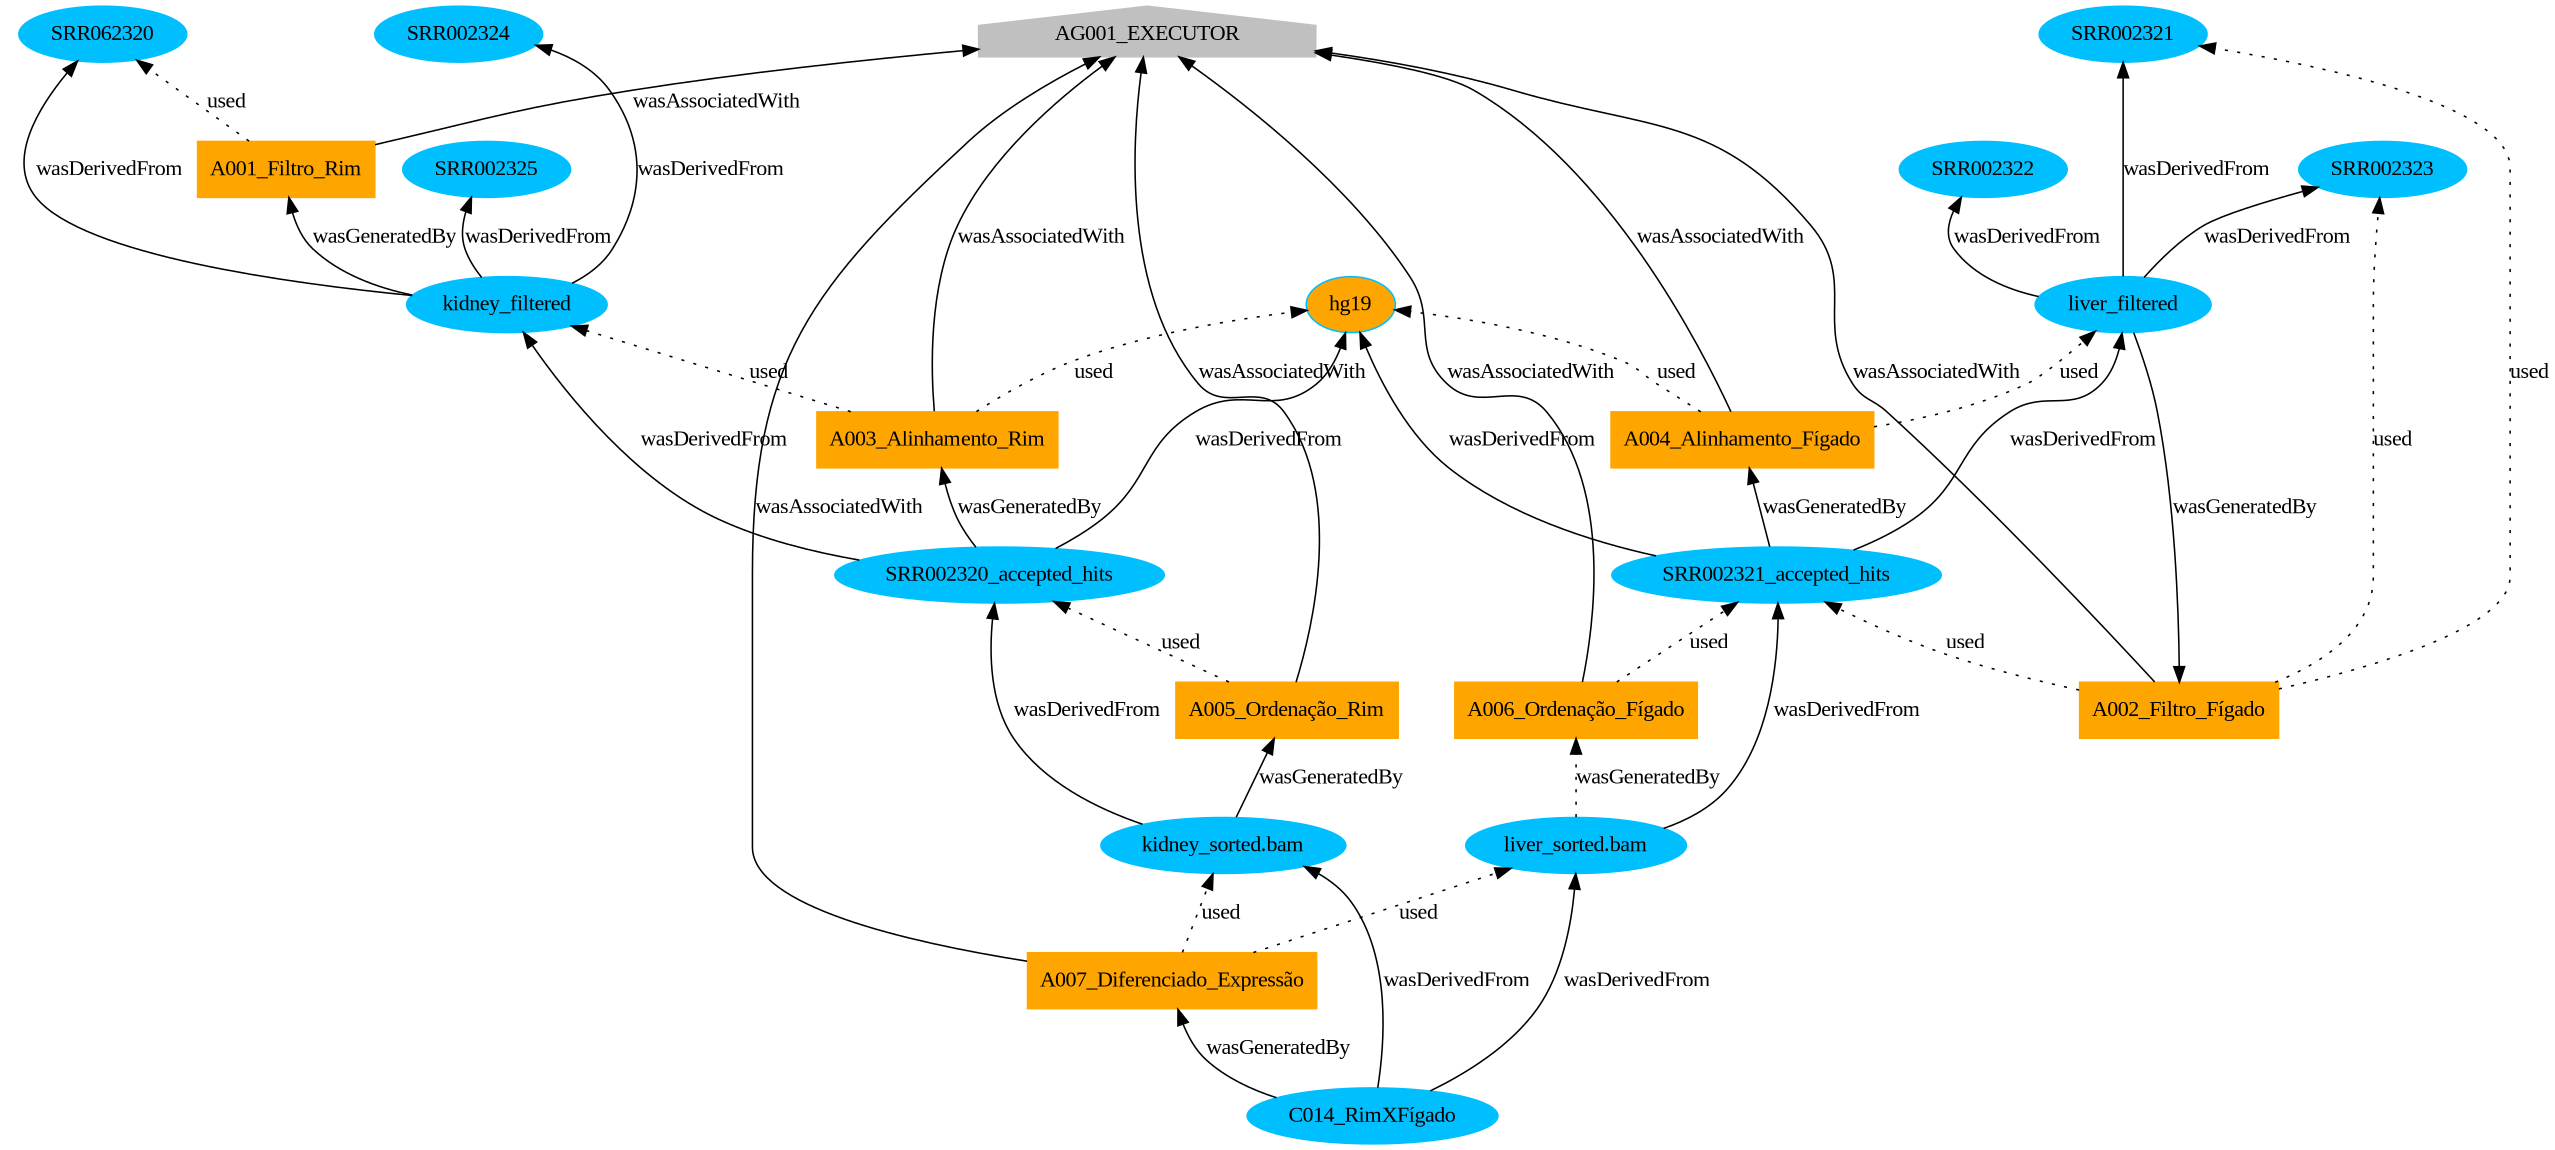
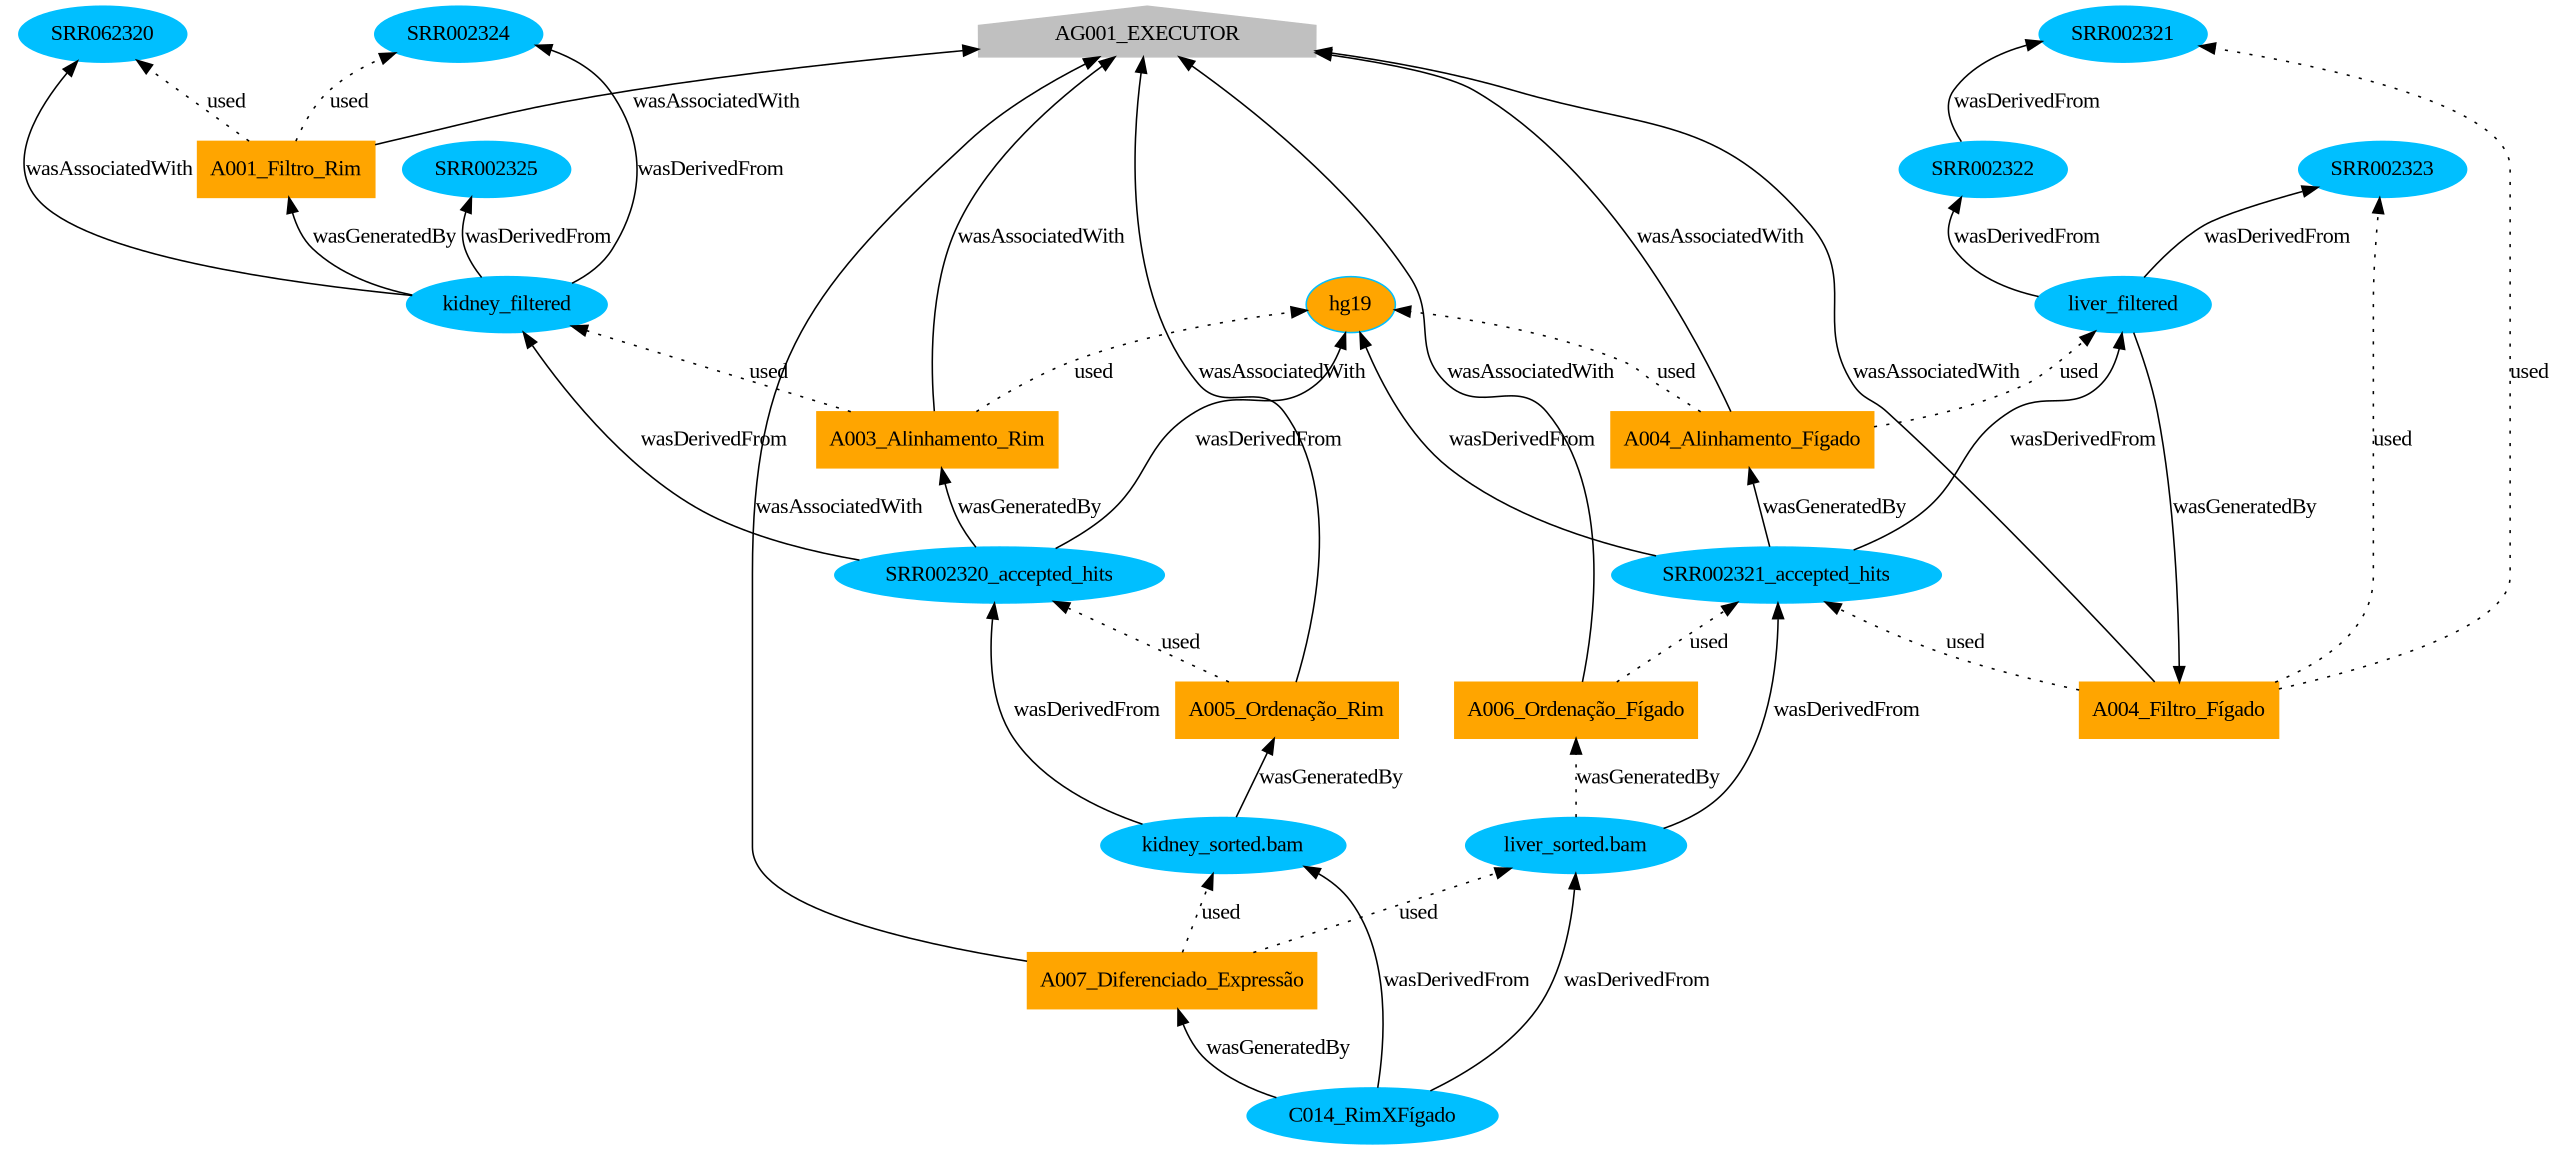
edge "A001_Filtro_Rim" -> "SRR002324": added, label "used"
edge "kidney_filtered" -> "SRR062320": label "wasDerivedFrom" -> "wasAssociatedWith"
edge "liver_filtered" -> "SRR002321": now "SRR002322" -> "SRR002321"
node "A002_Filtro_Fígado": label "A002_Filtro_Fígado" -> "A004_Filtro_Fígado"
